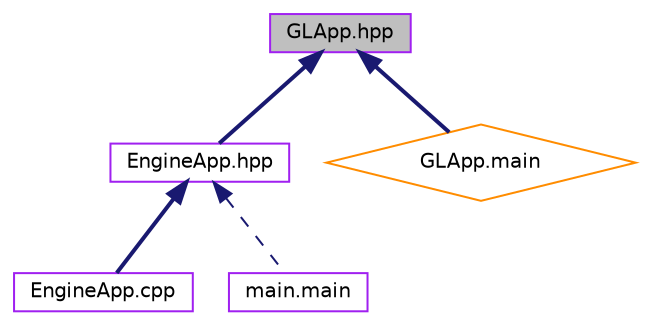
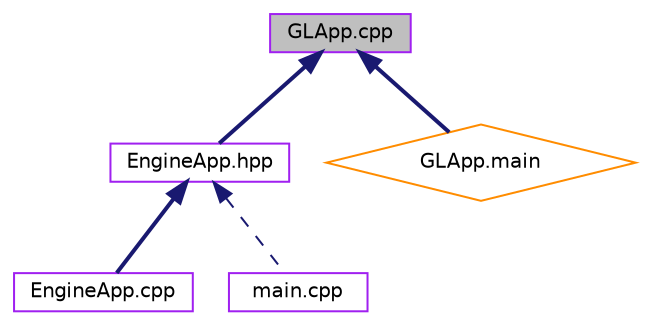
node "GLApp.hpp": label "GLApp.hpp" -> "GLApp.cpp"
node "main.main": label "main.main" -> "main.cpp"
